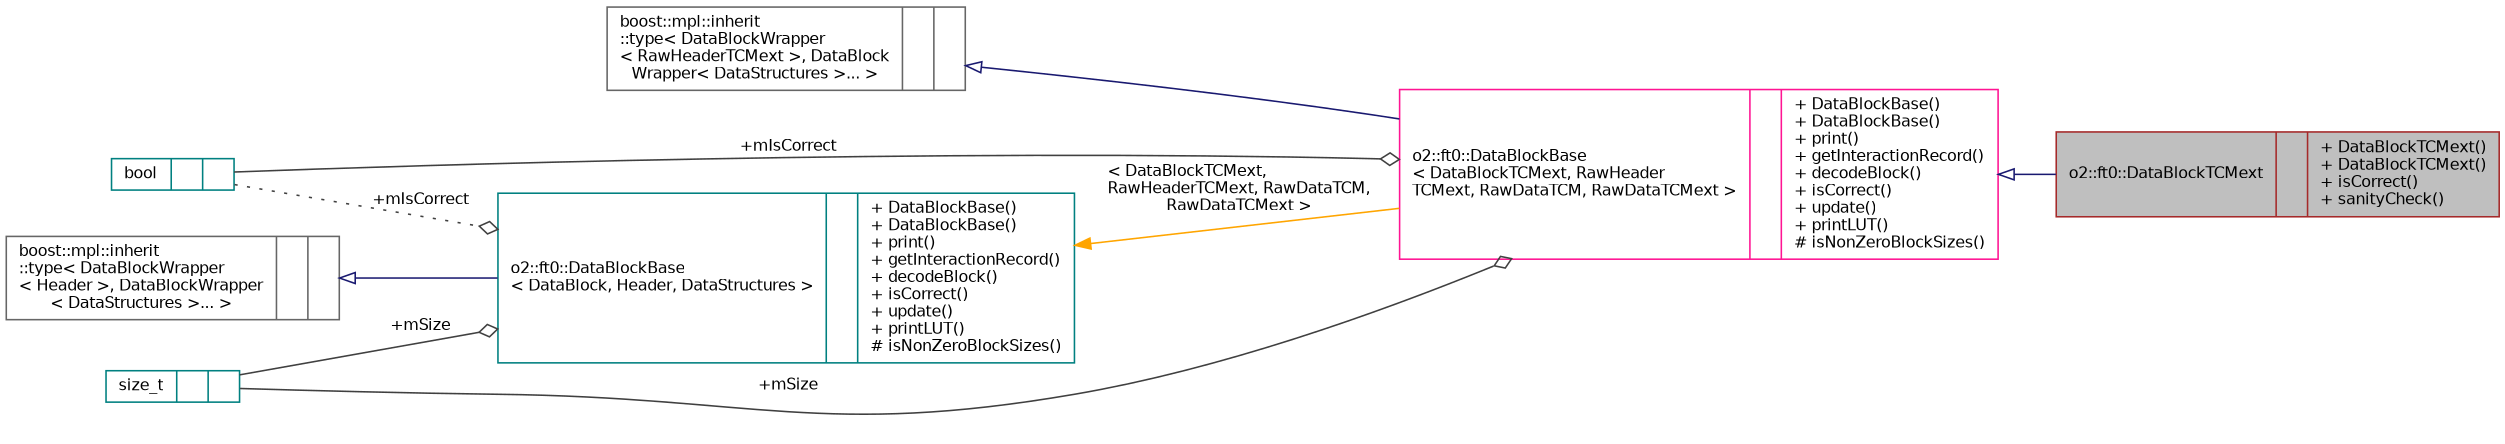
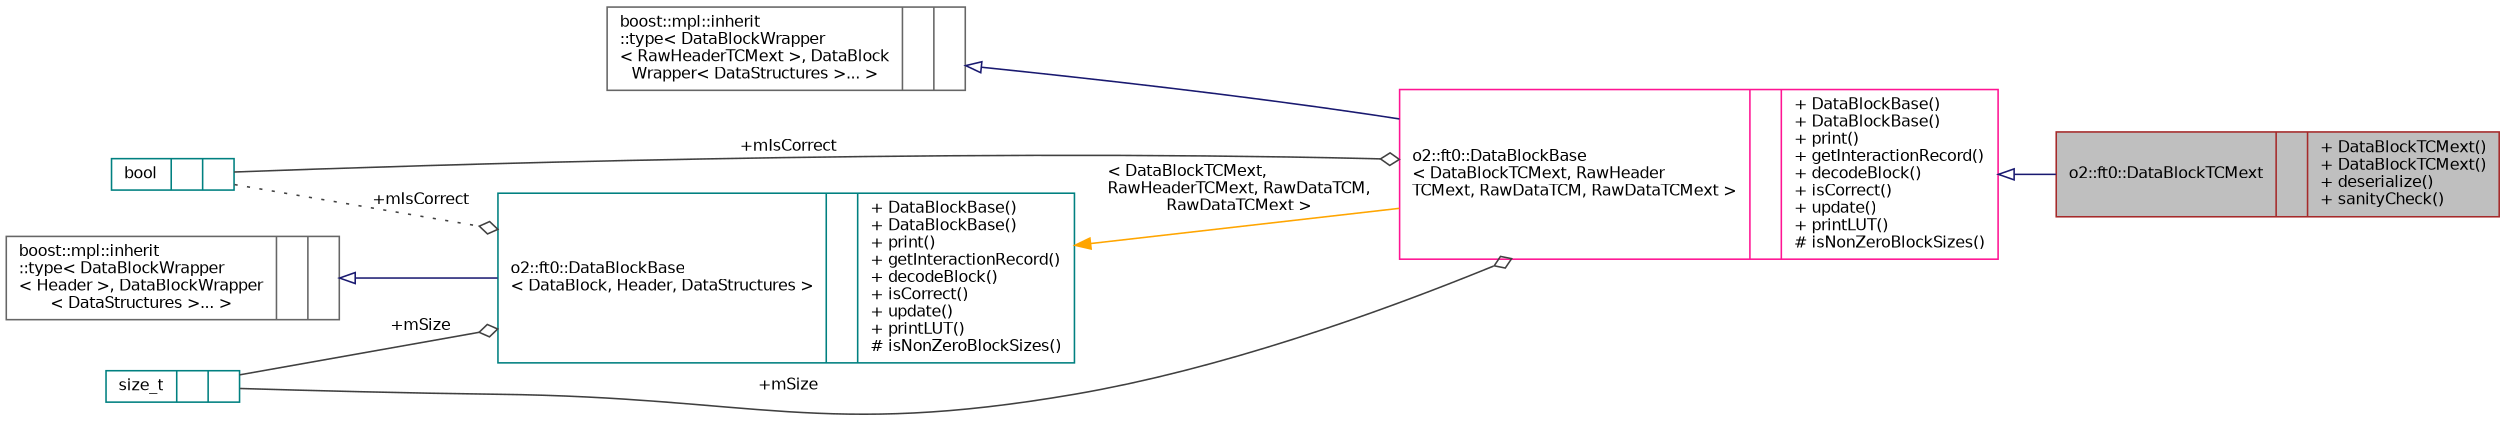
node "o2::ft0::DataBlockTCMext": text "+ isCorrect()" -> "+ deserialize()"
